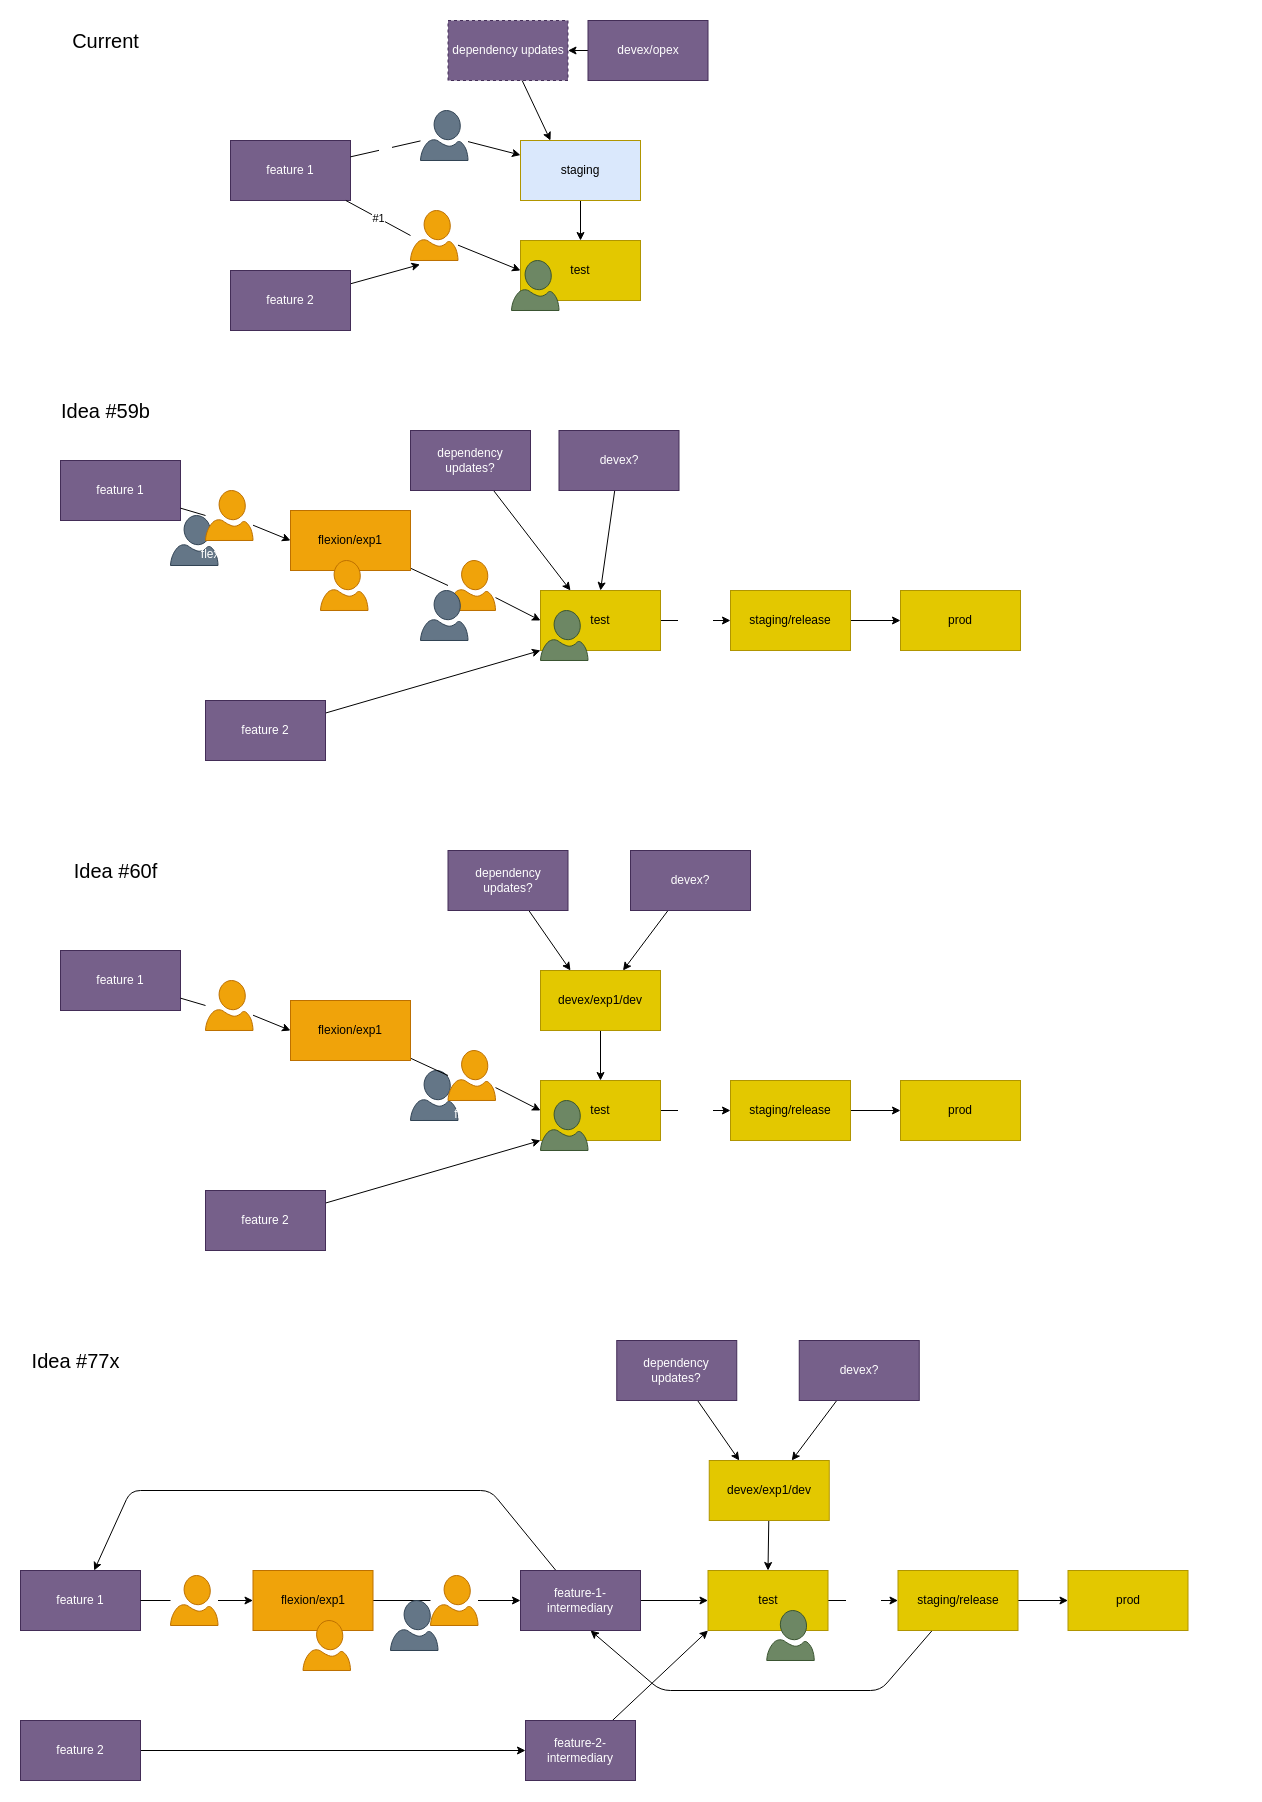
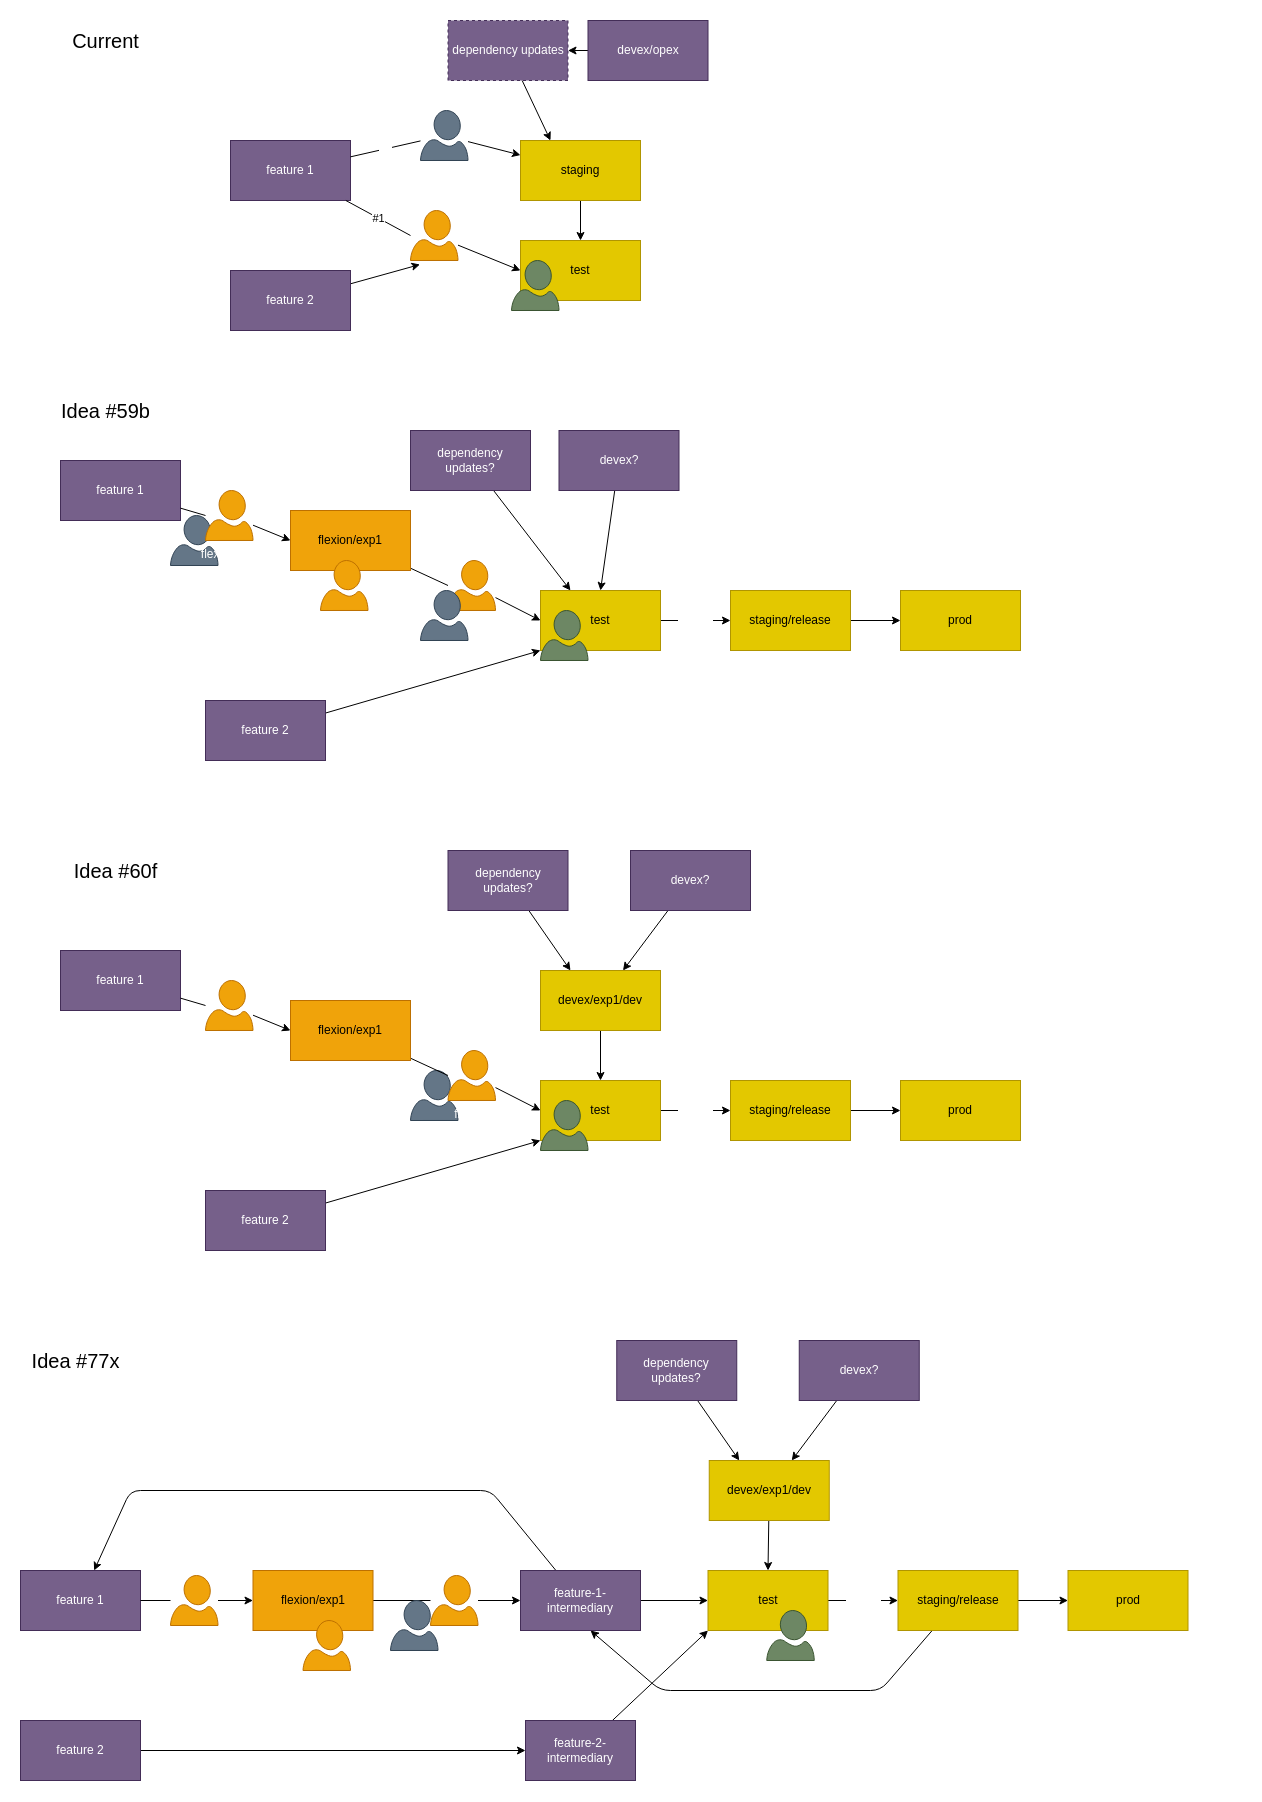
node "staging": fillcolor #dae8fc -> #e3c800
